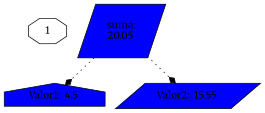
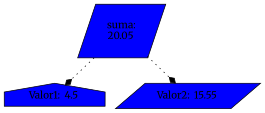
node "1": removed
